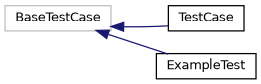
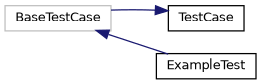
edge "TestCase" -> "BaseTestCase": reversed
